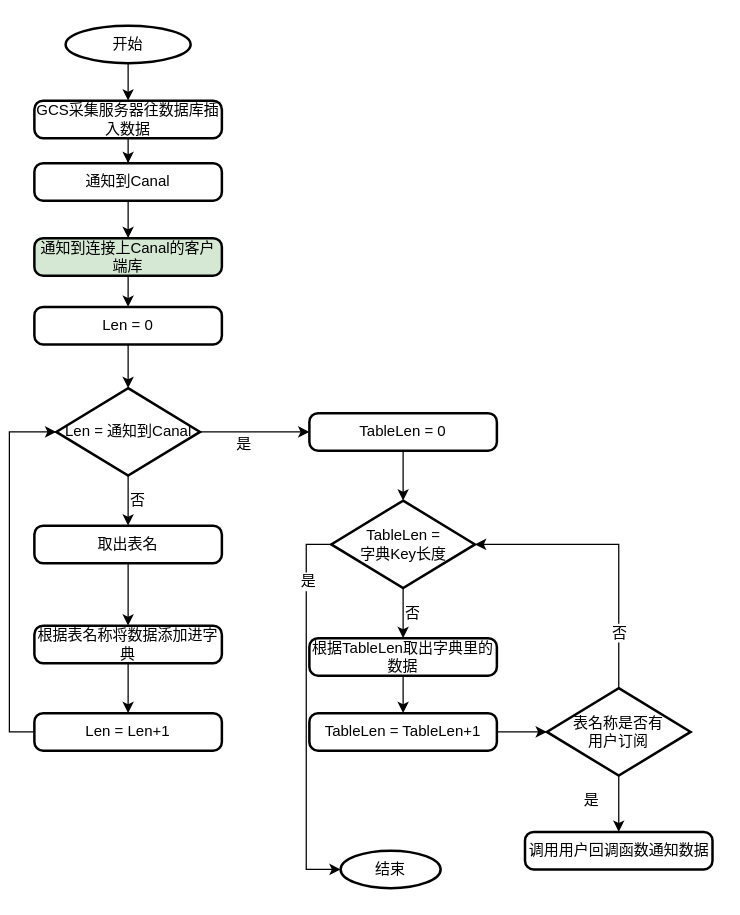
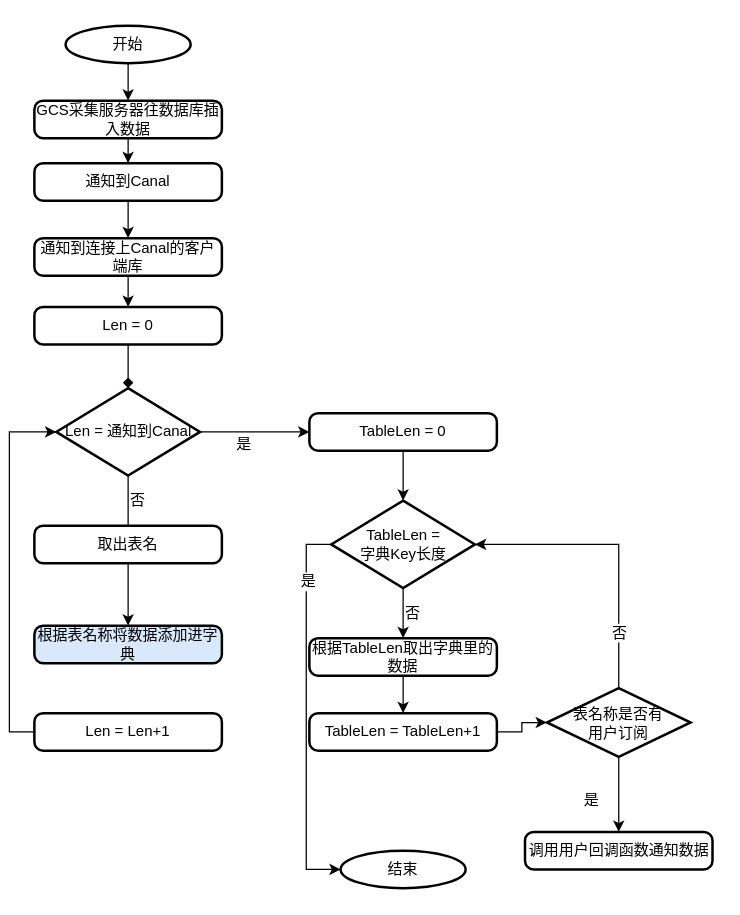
node "通知到连接上Canal的客户端库": fillcolor #d5e8d4 -> #ffffff
edge "Len = 0" -> "Len = 通知到Canal": arrowhead classic -> diamond
edge "Len = 通知到Canal" -> "取出表名": arrowhead classic -> none
node "根据表名称将数据添加进字典": fillcolor #ffffff -> #dae8fc
edge "根据表名称将数据添加进字典" -> "Len = Len+1": removed
node "表名称是否有 用户订阅": size 144x88 -> 144x69
node "结束": size 100x38 -> 125x38
